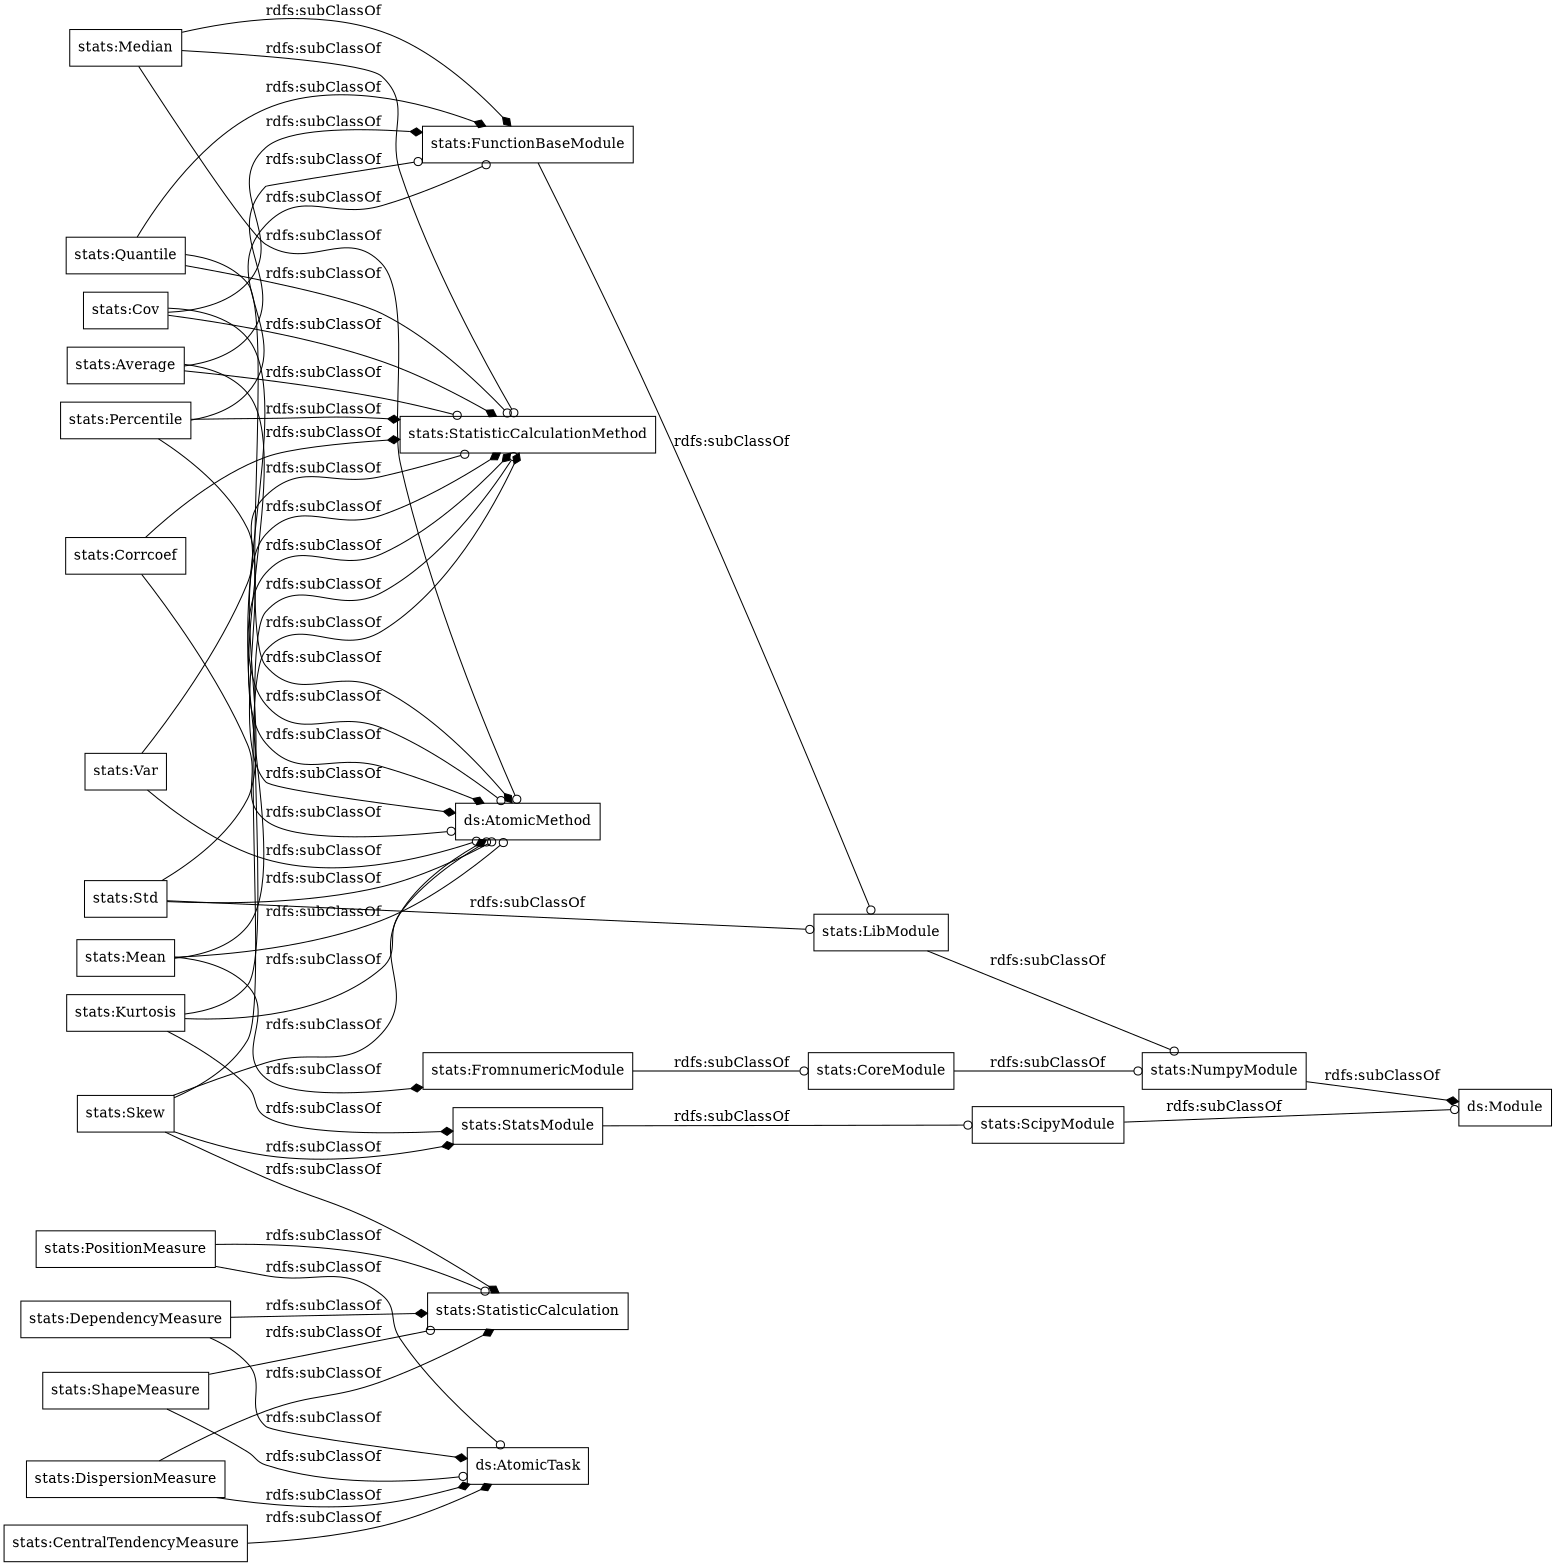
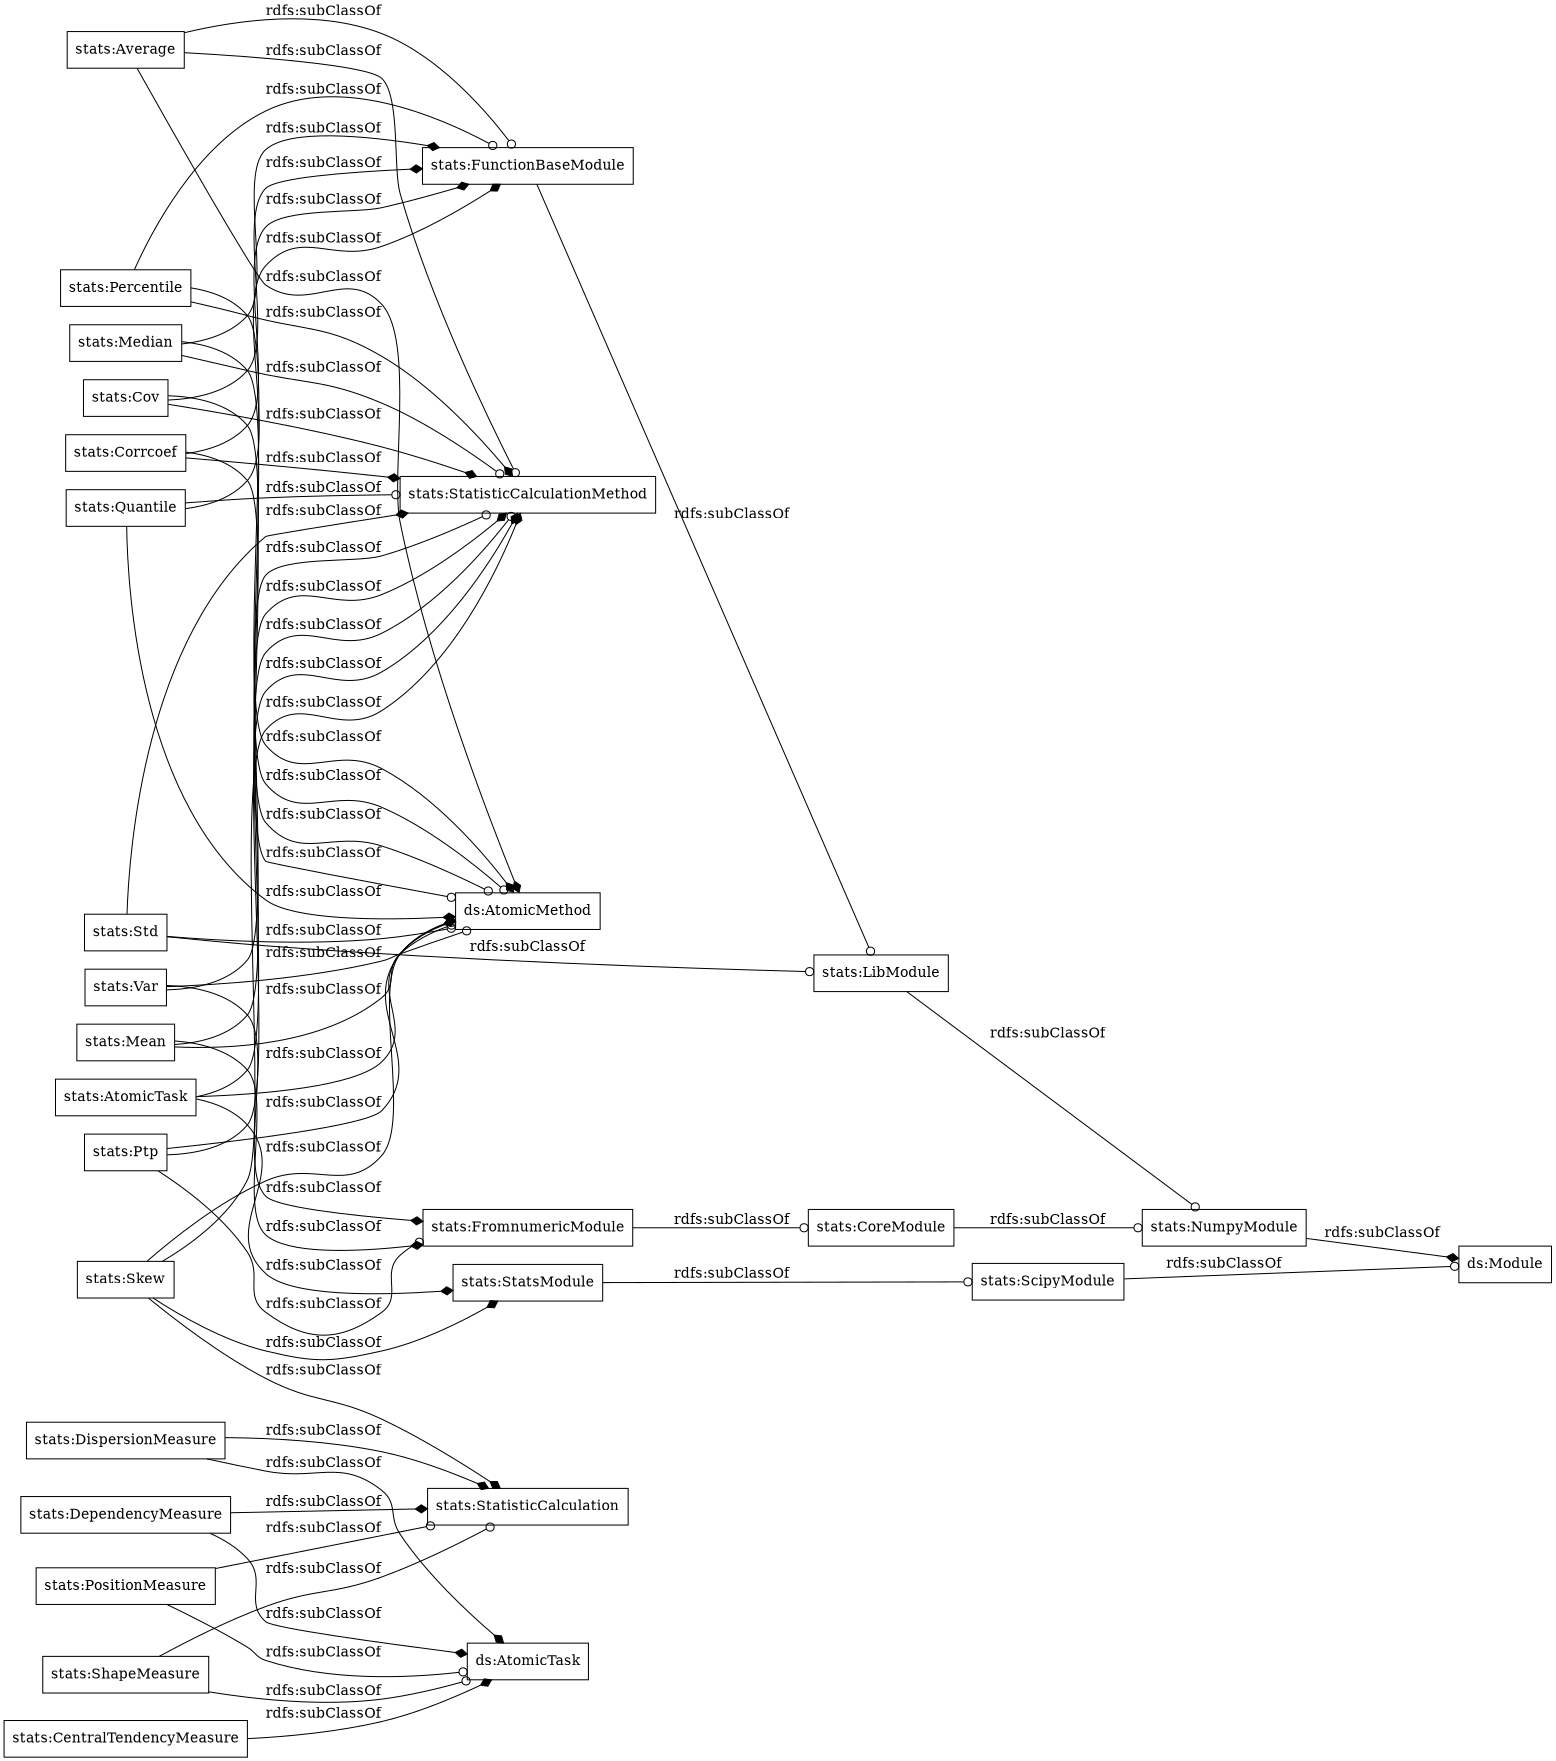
edge "stats:Corrcoef" -> "stats:FunctionBaseModule": added, label "rdfs:subClassOf"
node "stats:Kurtosis": label "stats:Kurtosis" -> "stats:AtomicTask"
node "stats:Ptp": added
edge "stats:Var" -> "stats:FromnumericModule": added, label "rdfs:subClassOf"
